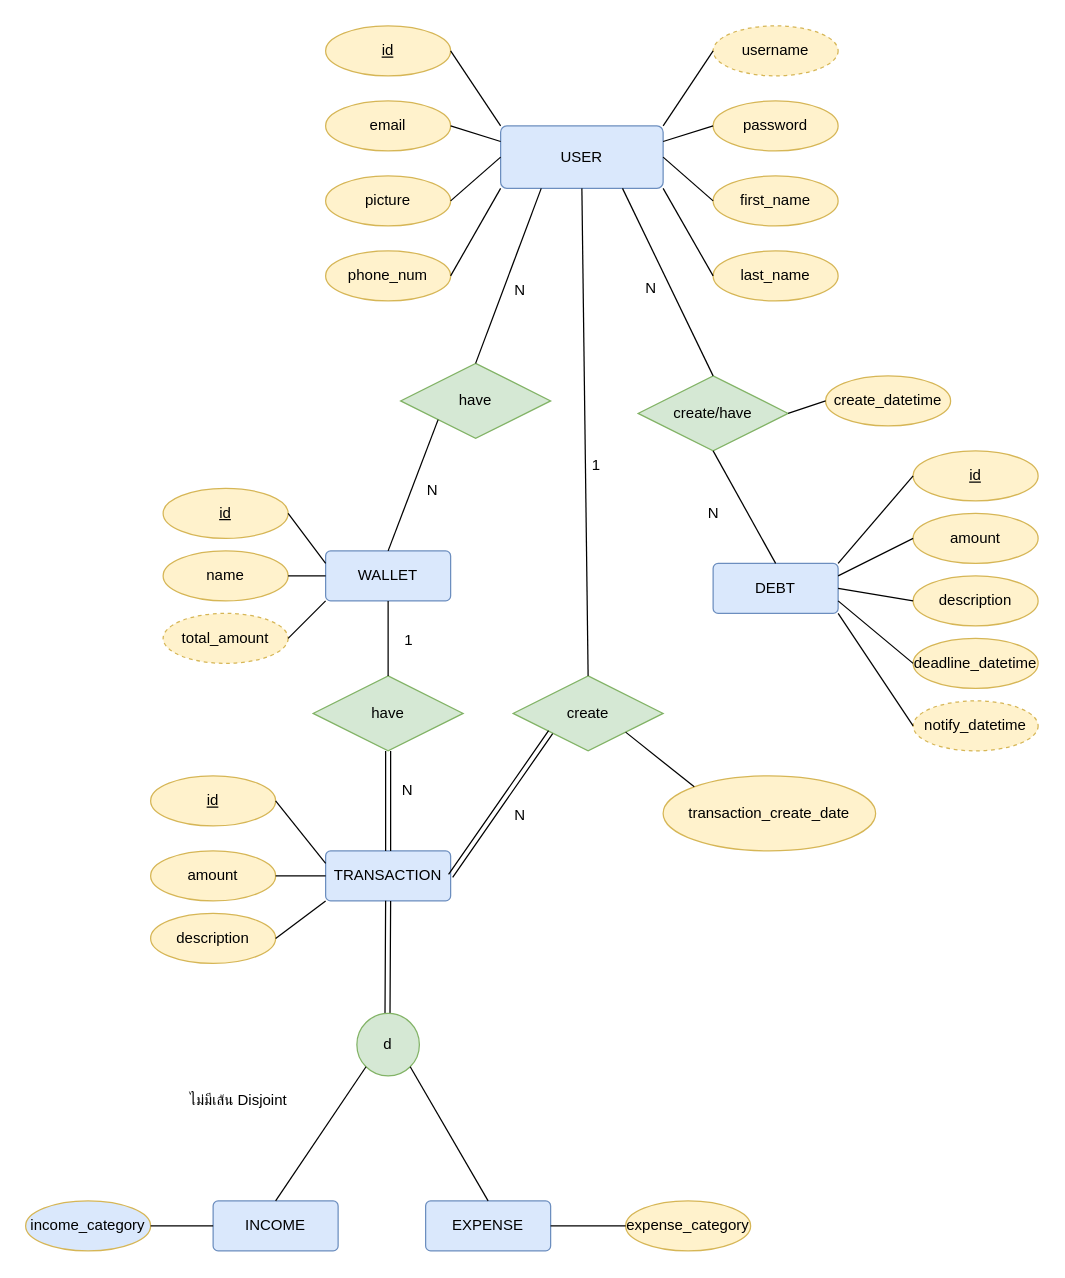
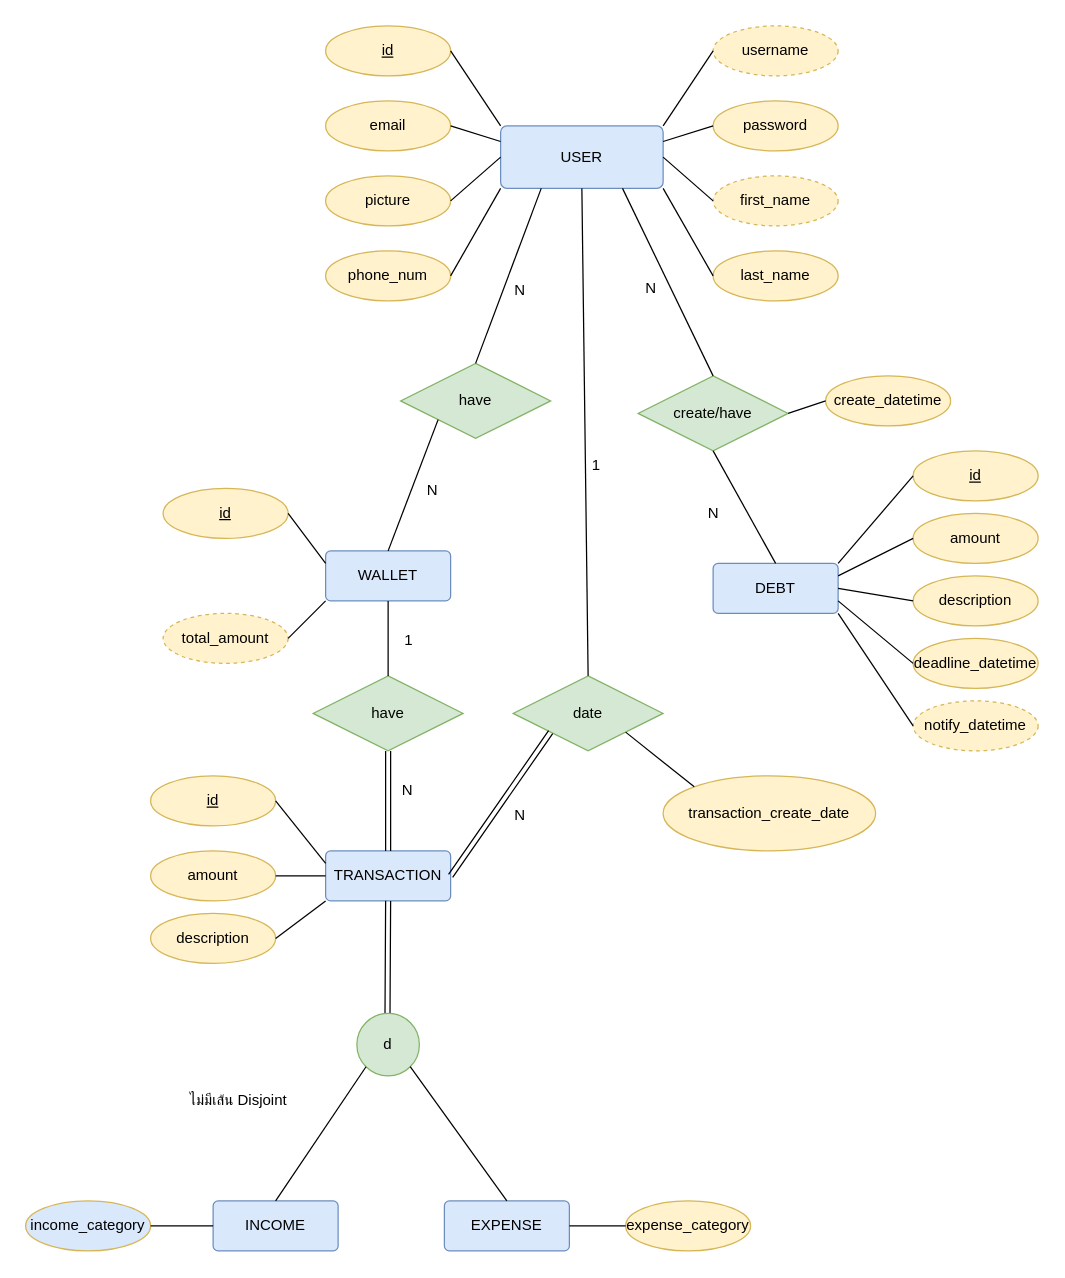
node "first_name": style solid -> dashed
node "name": removed
edge "name" -- "WALLET": removed
node "create": label "create" -> "date"
node "EXPENSE": moved (488, 1226) -> (507, 1226)
